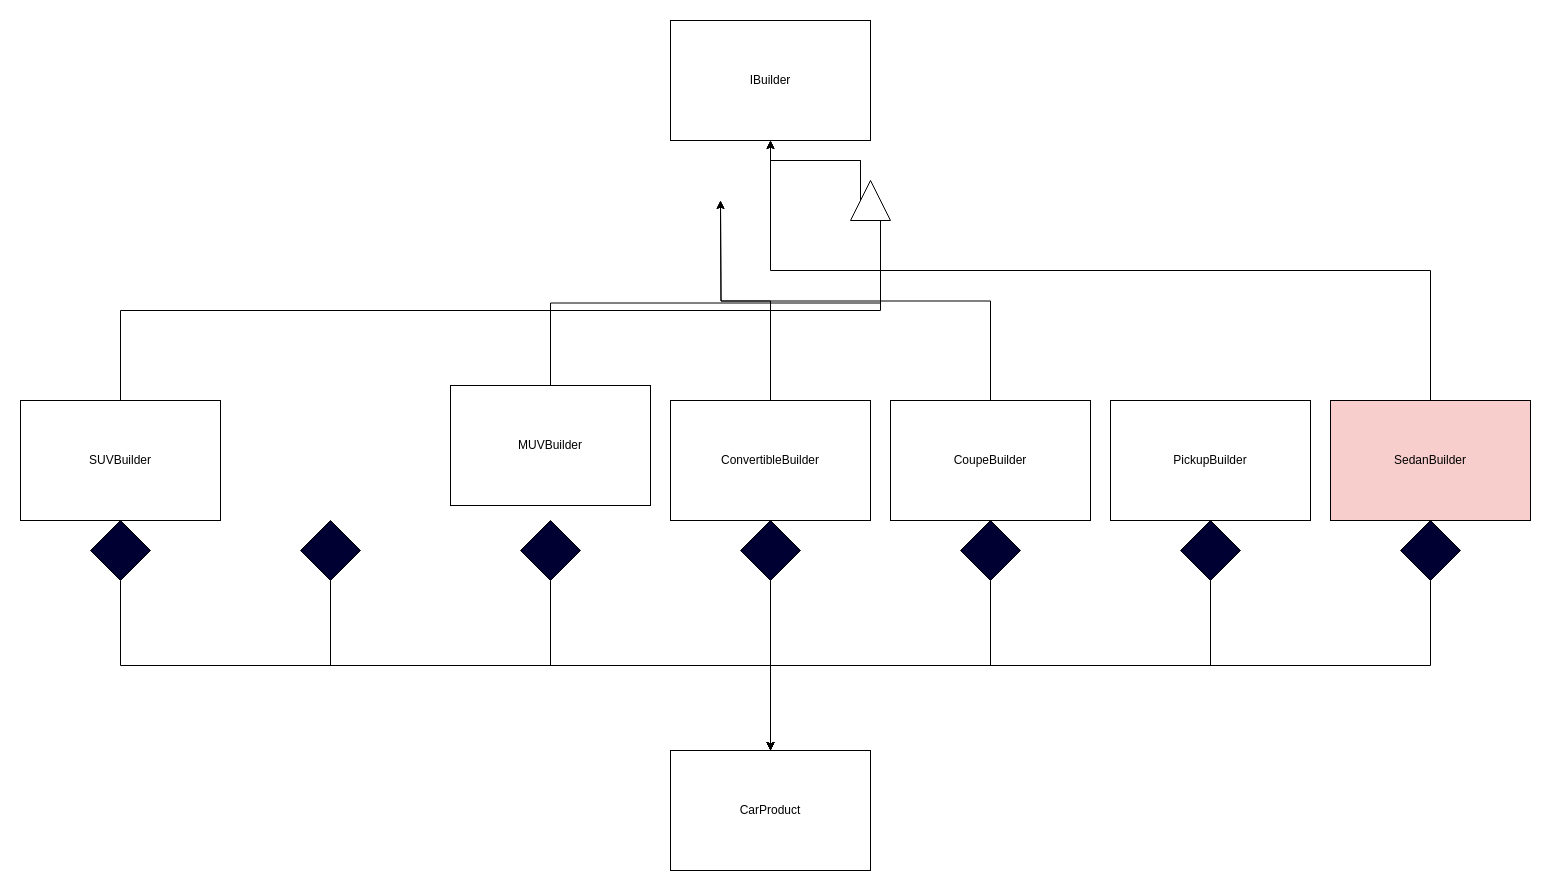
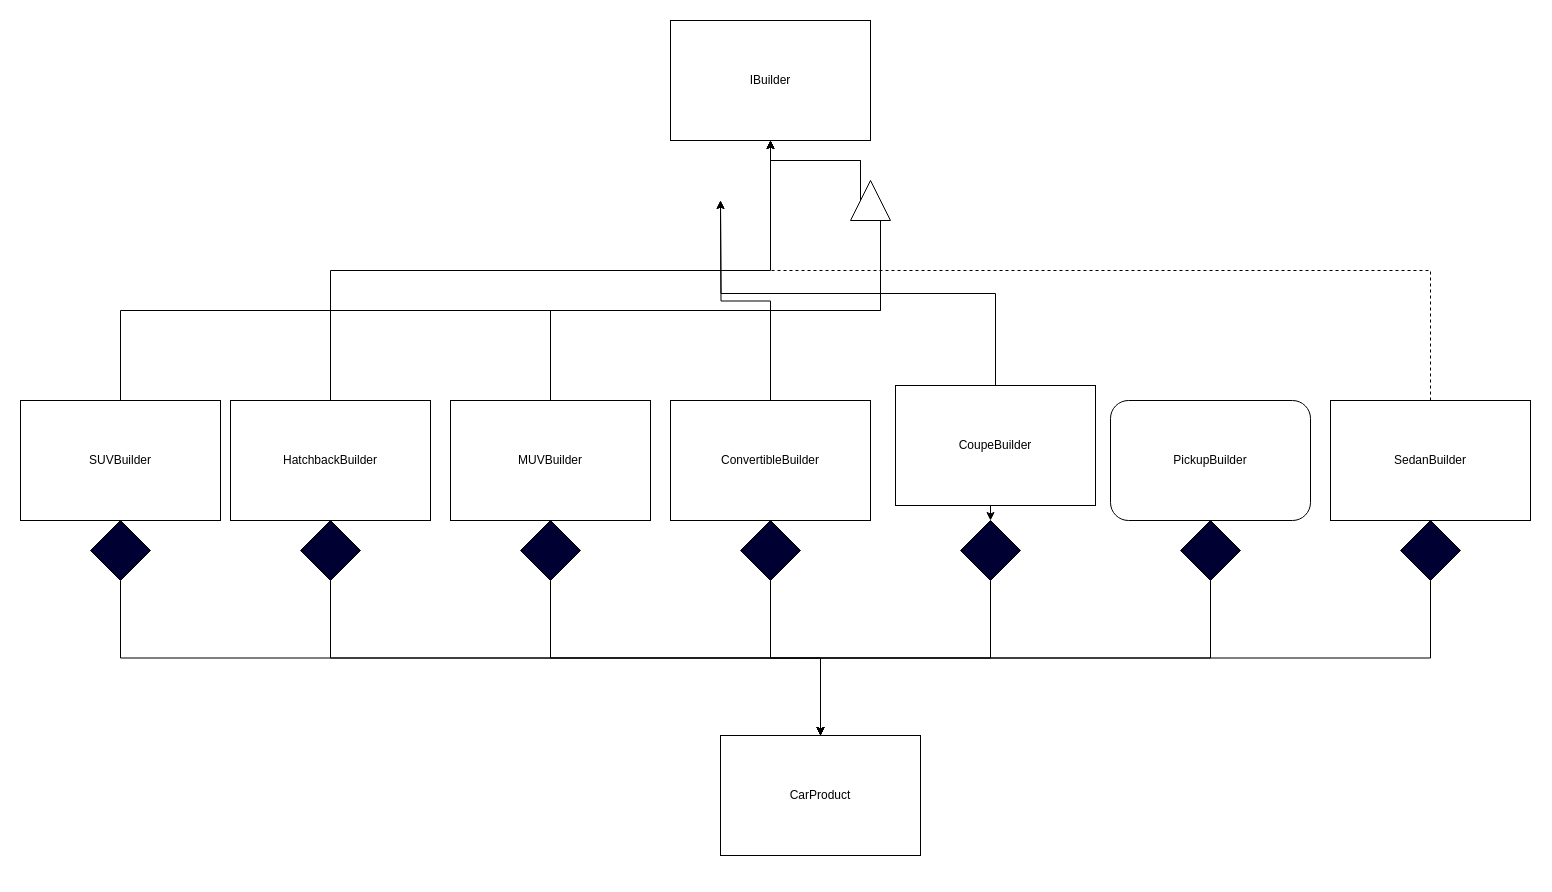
edge "HatchbackBuilder" -> "IBuilder": added
edge "SedanBuilder" -> "IBuilder": style solid -> dashed
node "MUVBuilder": moved (551, 446) -> (551, 461)
node "HatchbackBuilder": added
node "CoupeBuilder": moved (991, 461) -> (996, 446)
node "PickupBuilder": shape rectangle -> rounded rectangle
node "SedanBuilder": fillcolor #f8cecc -> #ffffff
node "CarProduct": moved (771, 811) -> (821, 796)
